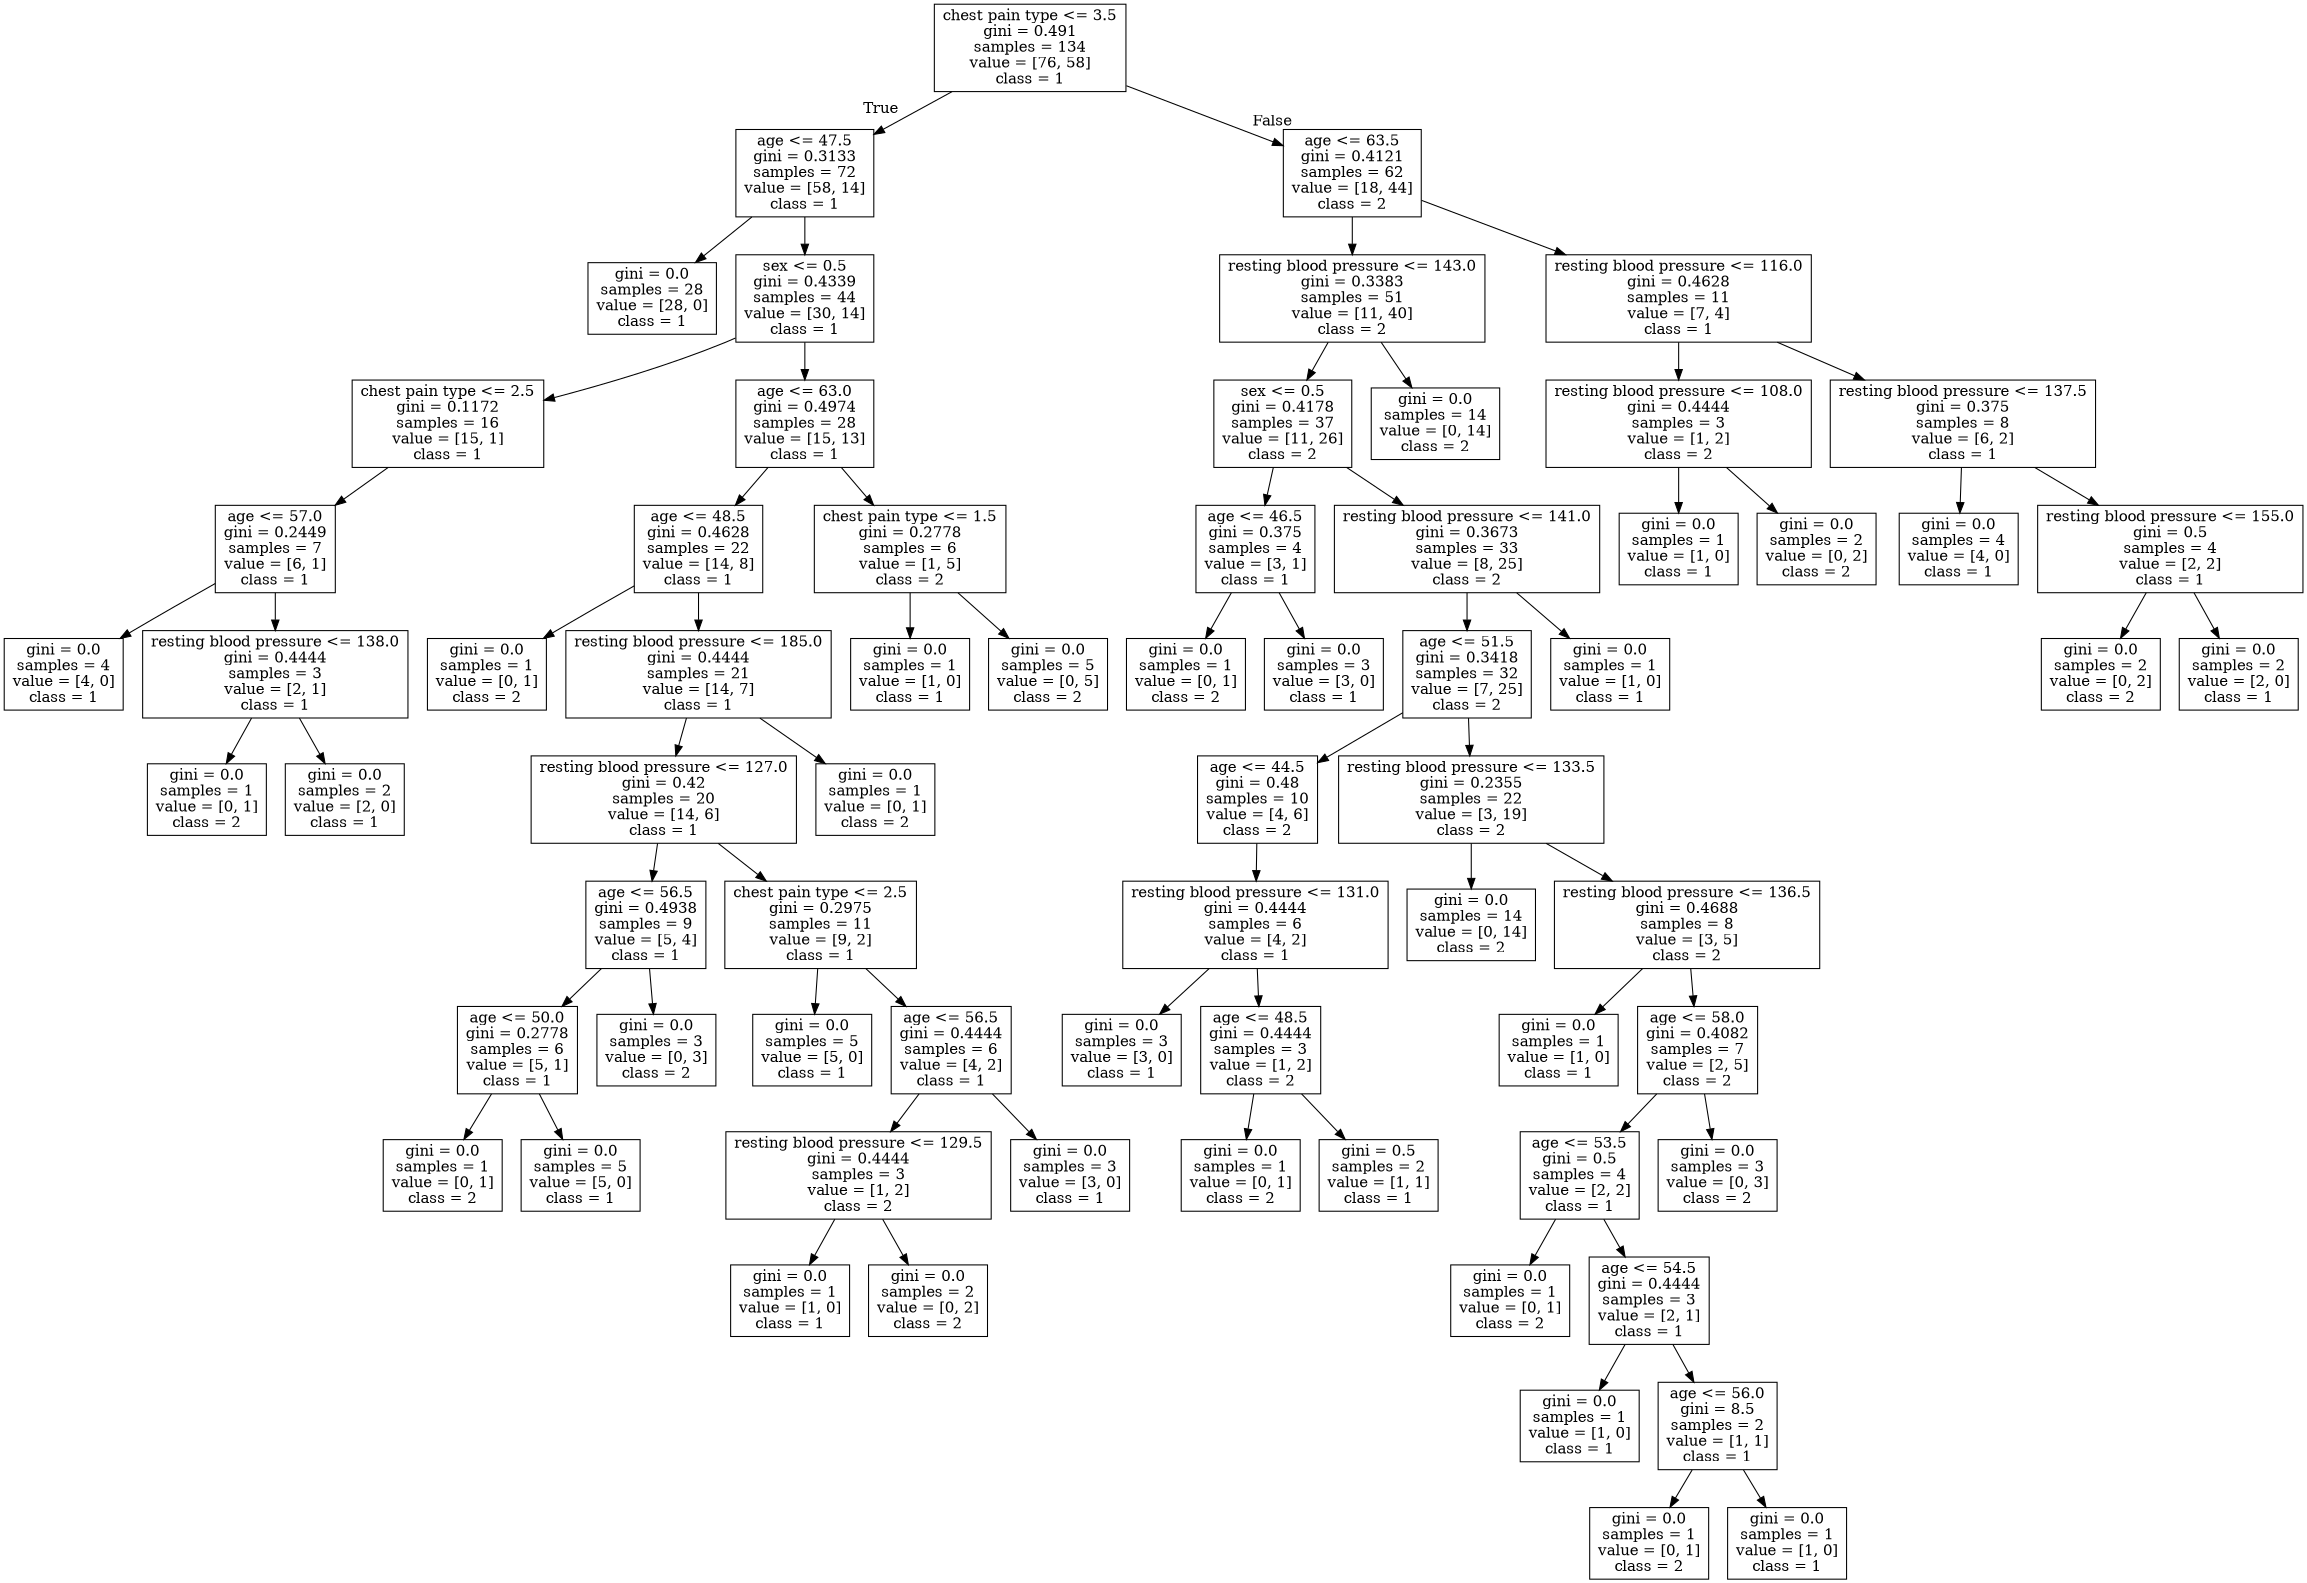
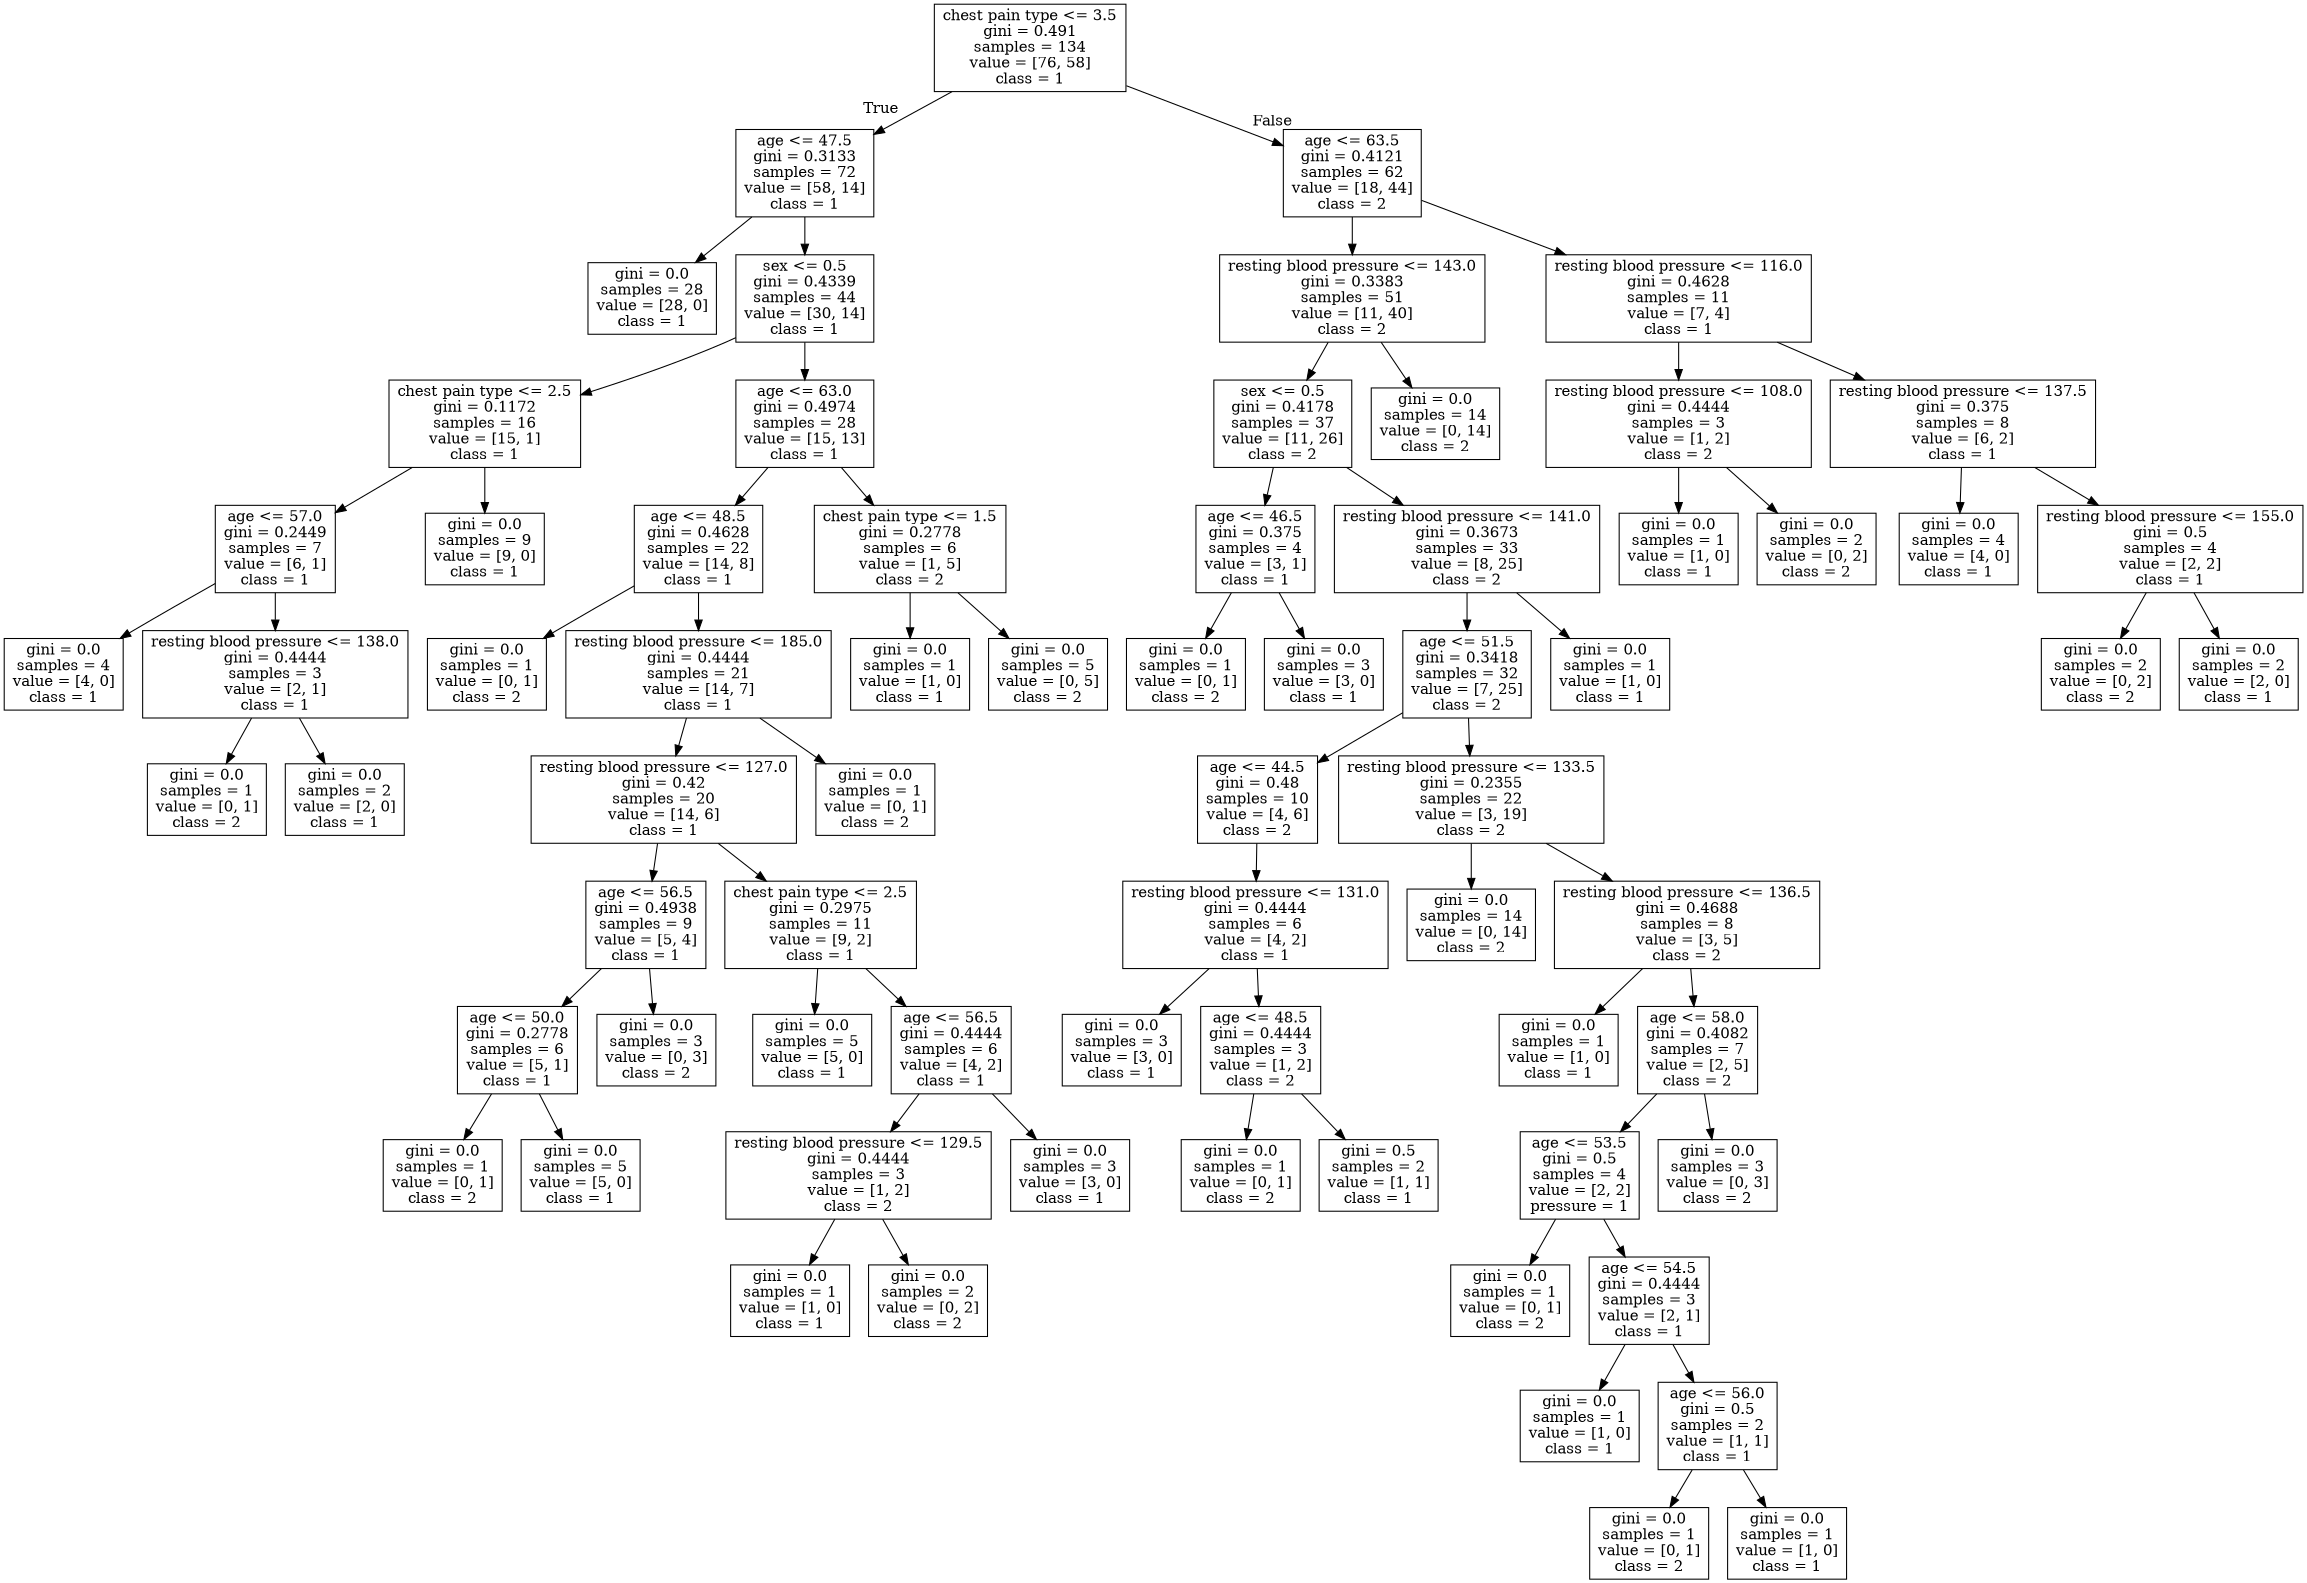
node "gini = 0.0 samples = 9 value = [9, 0] class = 1": added
node "age <= 53.5 gini = 0.5 samples = 4 value = [2, 2] class = 1": label "age <= 53.5 gini = 0.5 samples = 4 value = [2, 2] class = 1" -> "age <= 53.5 gini = 0.5 samples = 4 value = [2, 2] pressure = 1"
node "age <= 56.0 gini = 8.5 samples = 2 value = [1, 1] class = 1": label "age <= 56.0 gini = 8.5 samples = 2 value = [1, 1] class = 1" -> "age <= 56.0 gini = 0.5 samples = 2 value = [1, 1] class = 1"
